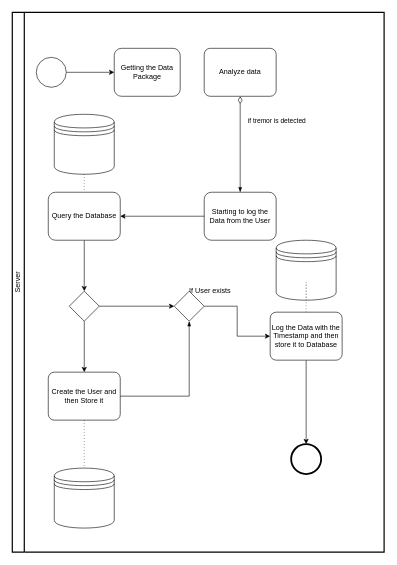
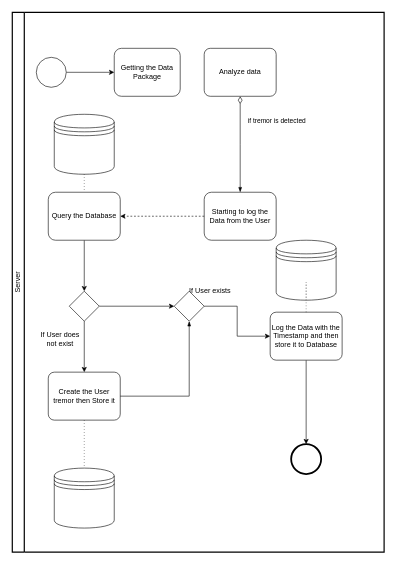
edge "Starting to log the Data from the User" -> "Query the Database": style solid -> dashed
node "If User does not exist": added
node "Create the User and then Store it": label "Create the User and then Store it" -> "Create the User tremor then Store it"
